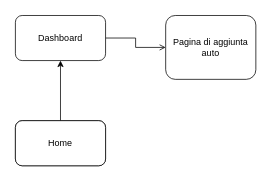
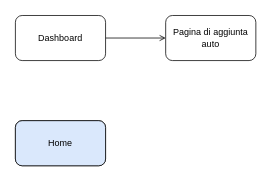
node "Pagina di aggiunta auto": size 90x64 -> 90x45
edge "Home" -> "Dashboard": removed
node "Home": fillcolor #ffffff -> #dae8fc
